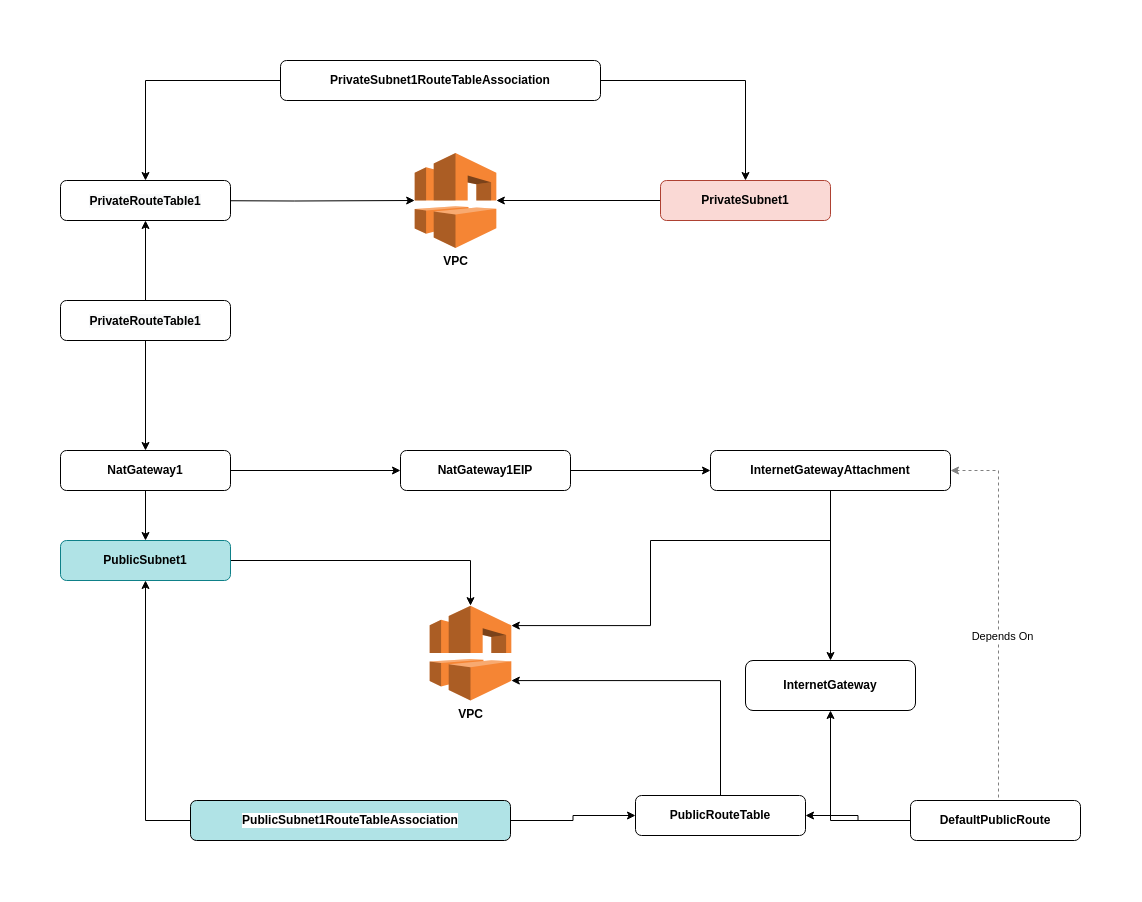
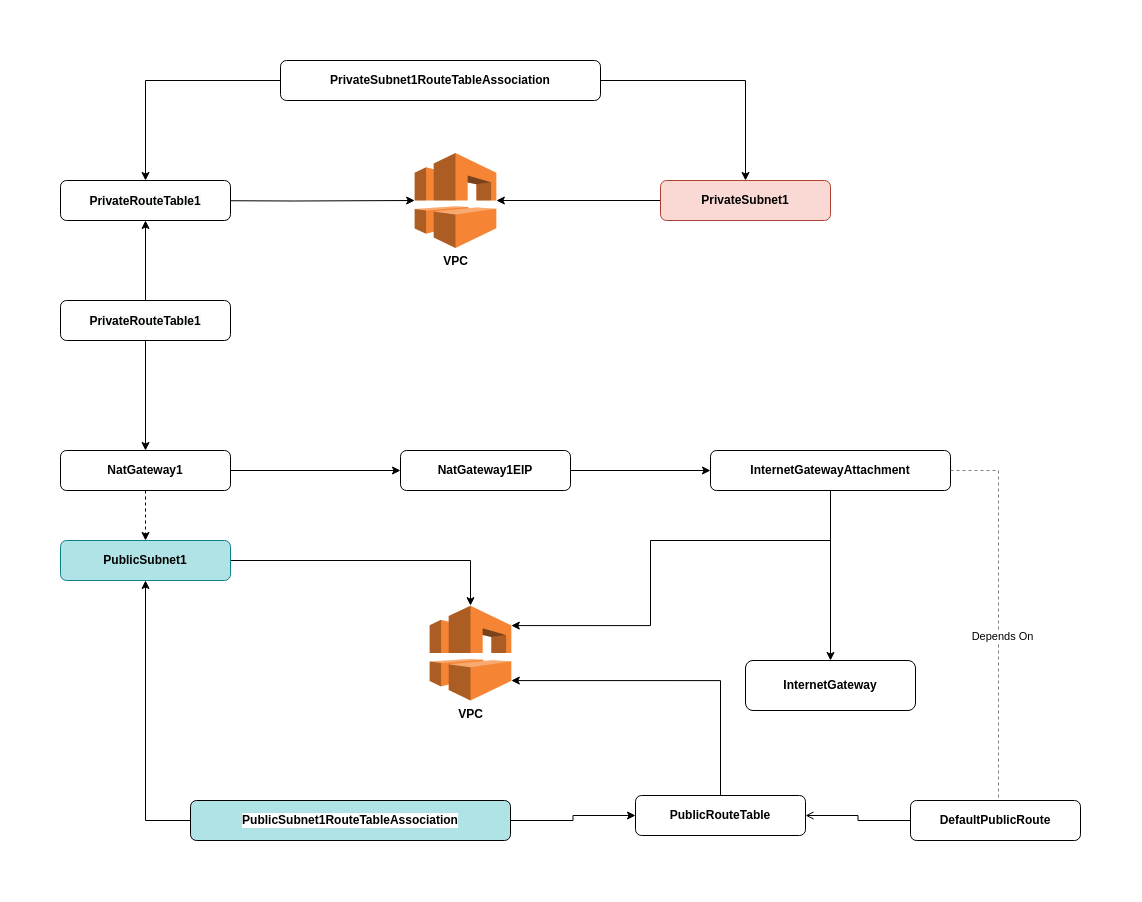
edge "DefaultPublicRoute" -> "InternetGatewayAttachment": arrowhead classic -> none
edge "NatGateway1" -> "PublicSubnet1": style solid -> dashed
edge "DefaultPublicRoute" -> "InternetGateway": removed
edge "DefaultPublicRoute" -> "PublicRouteTable": arrowhead classic -> open
